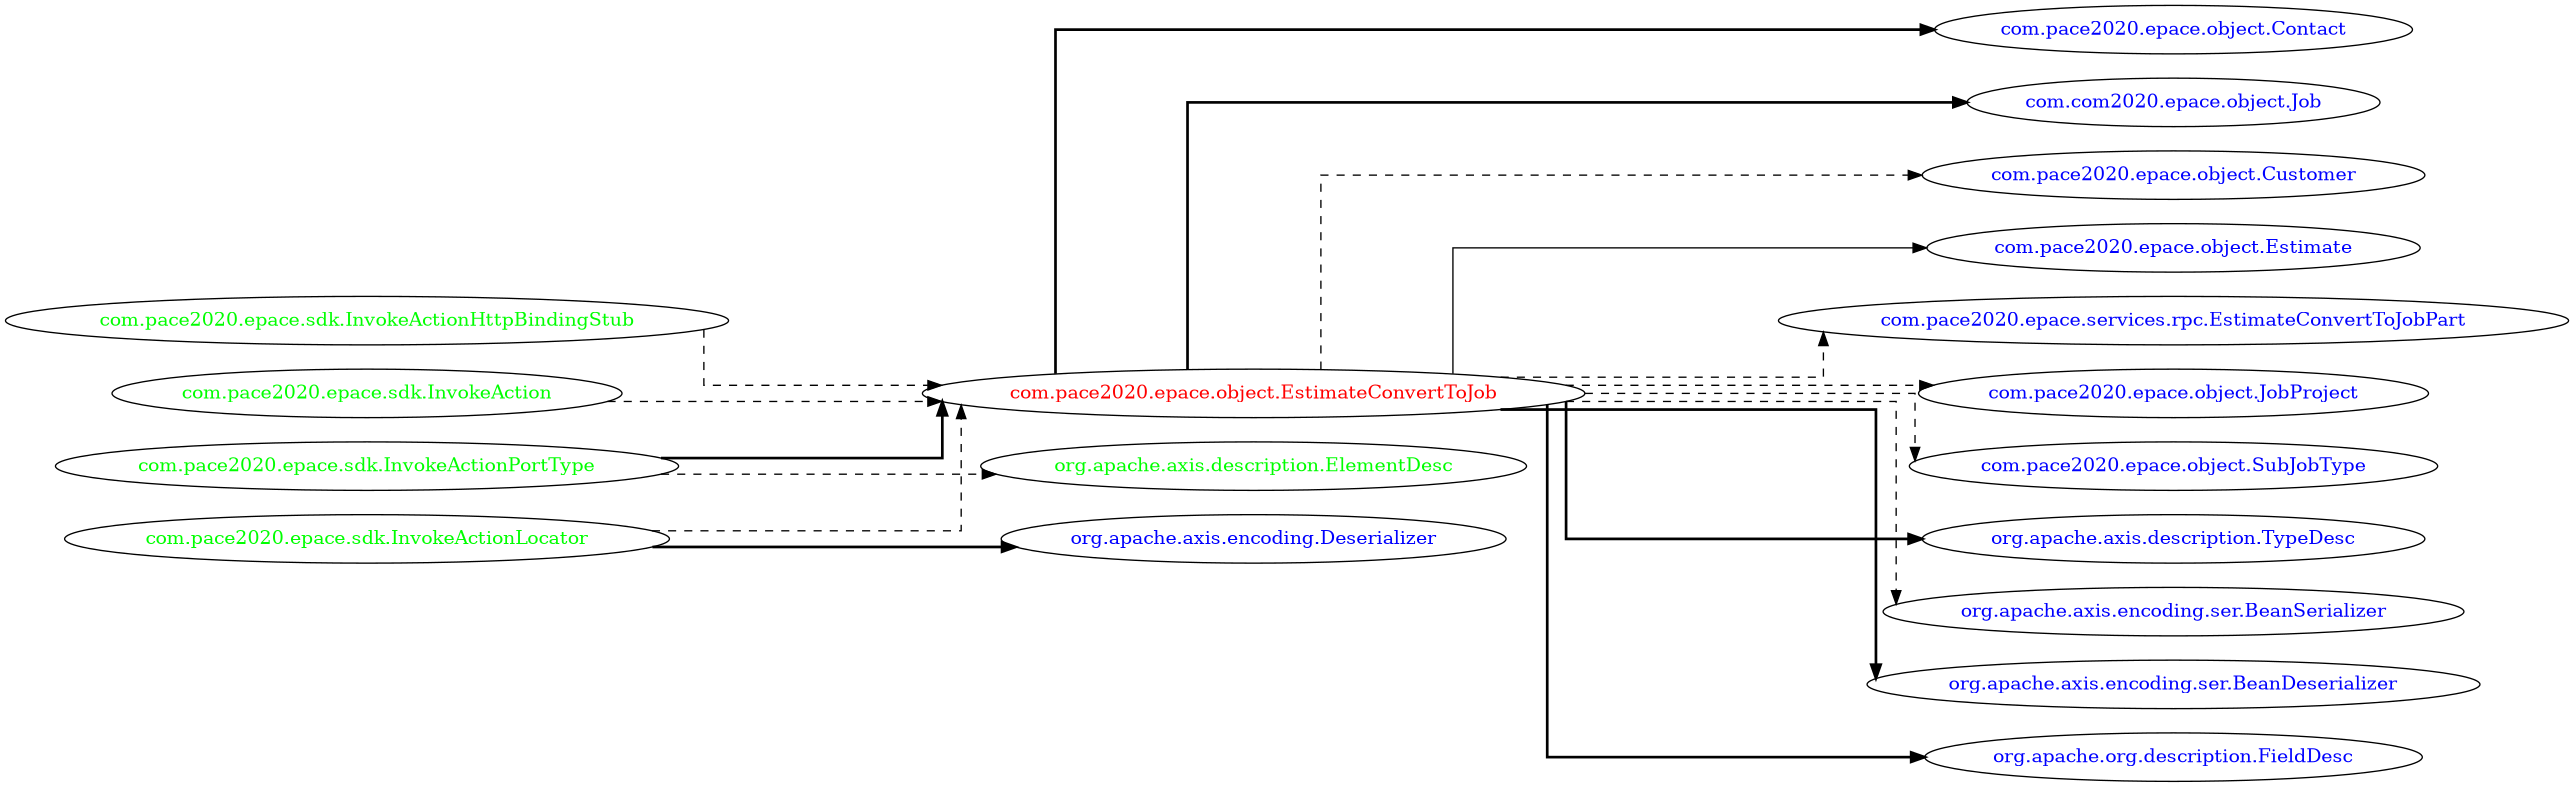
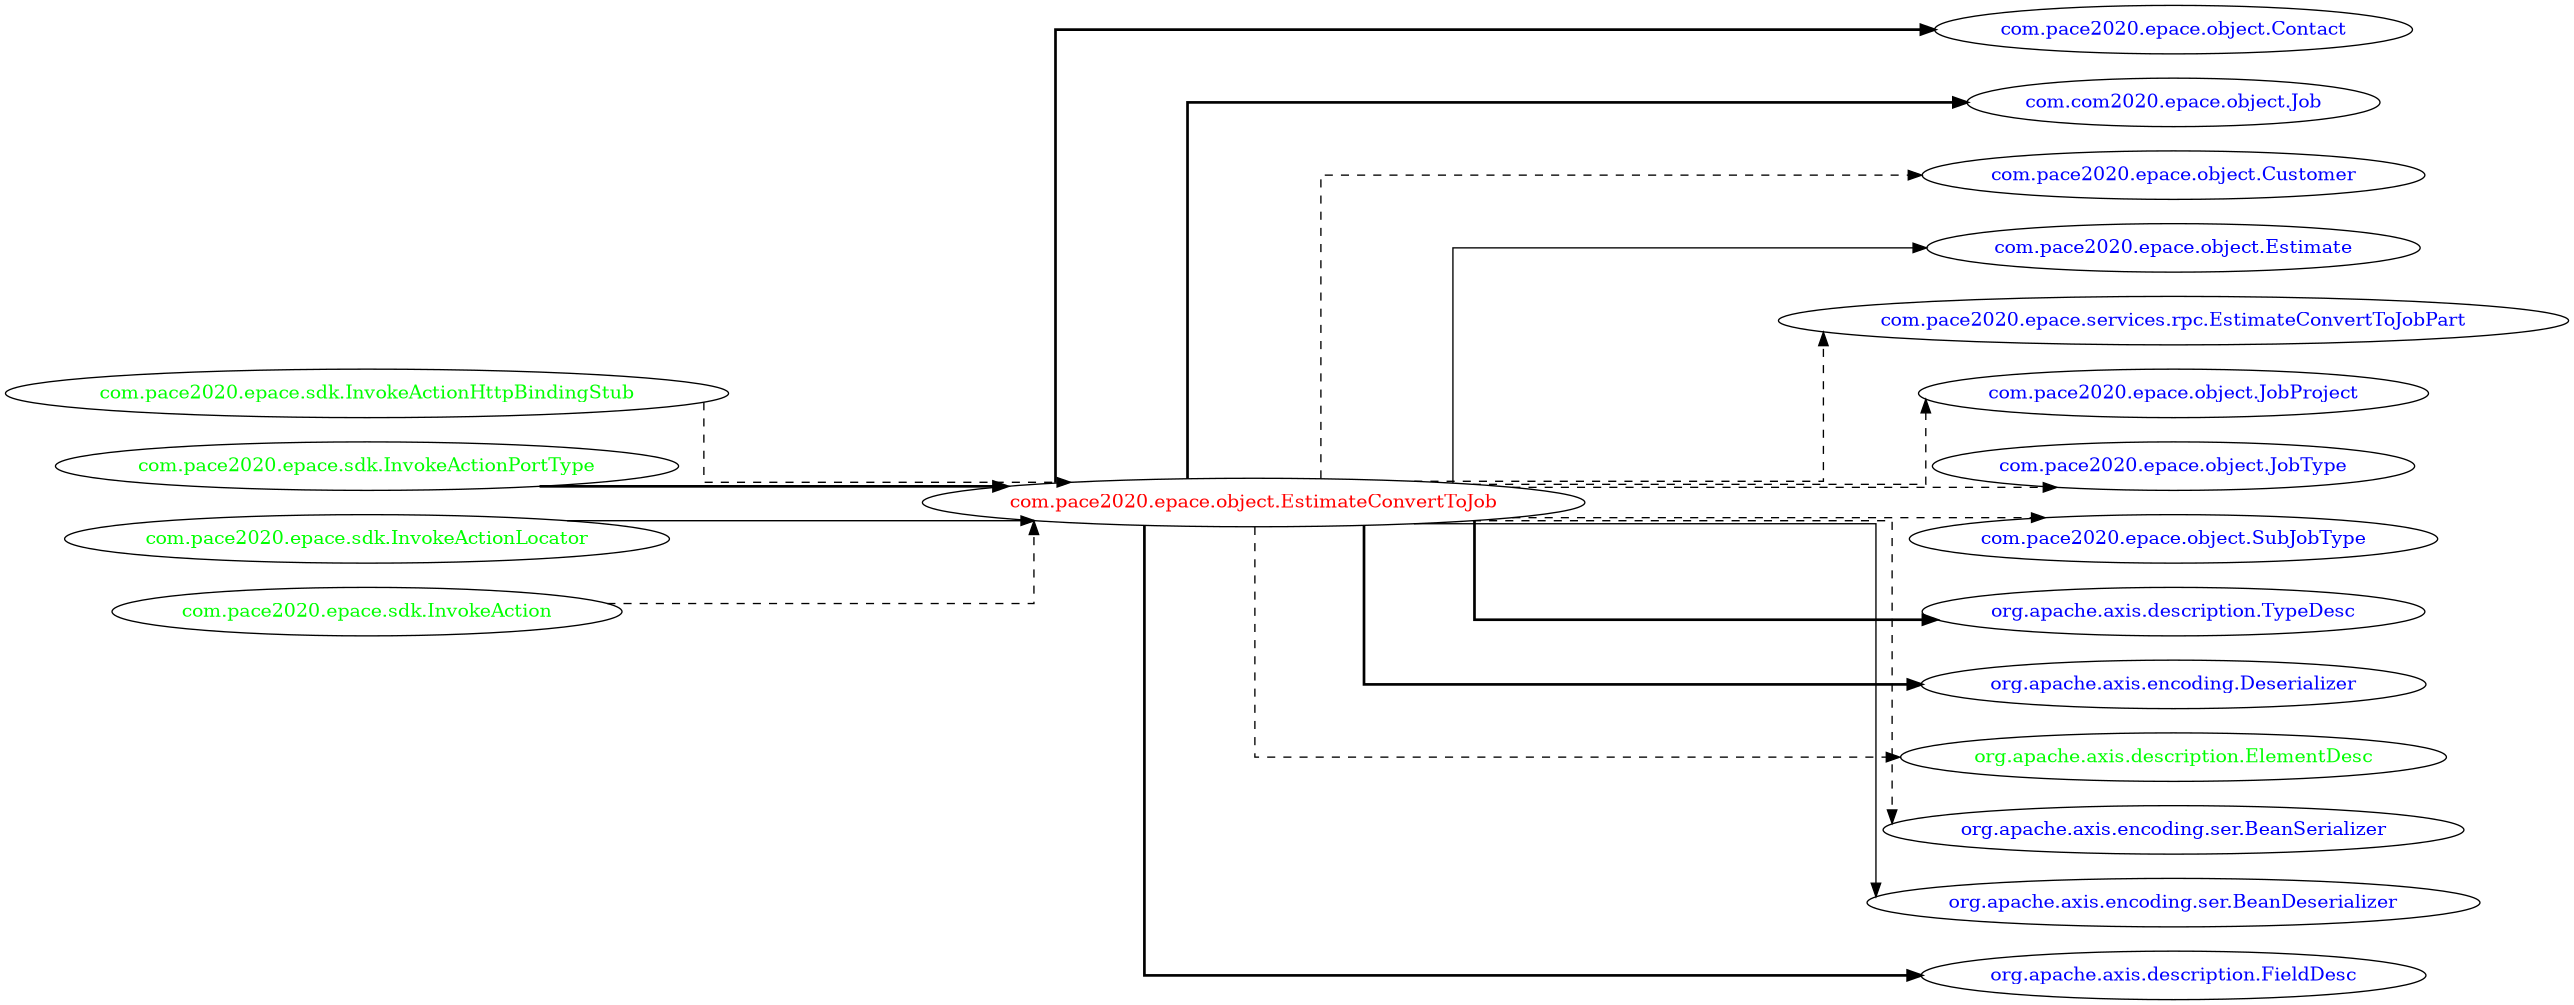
edge "com.pace2020.epace.object.EstimateConvertToJob" -> "org.apache.axis.encoding.ser.BeanDeserializer": style bold -> solid
node "com.pace2020.epace.object.JobType": added
edge "com.pace2020.epace.sdk.InvokeActionPortType" -> "org.apache.axis.description.ElementDesc": now "com.pace2020.epace.object.EstimateConvertToJob" -> "org.apache.axis.description.ElementDesc"
edge "com.pace2020.epace.sdk.InvokeActionLocator" -> "com.pace2020.epace.object.EstimateConvertToJob": style dashed -> solid
edge "com.pace2020.epace.sdk.InvokeActionLocator" -> "org.apache.axis.encoding.Deserializer": now "com.pace2020.epace.object.EstimateConvertToJob" -> "org.apache.axis.encoding.Deserializer"
node "org.apache.org.description.FieldDesc": label "org.apache.org.description.FieldDesc" -> "org.apache.axis.description.FieldDesc"
